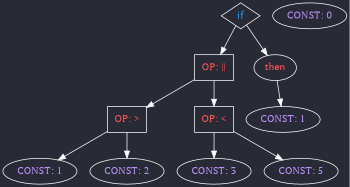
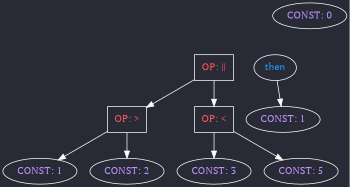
node "if": removed
node "then": fontcolor #ff5555 -> #2196f3
